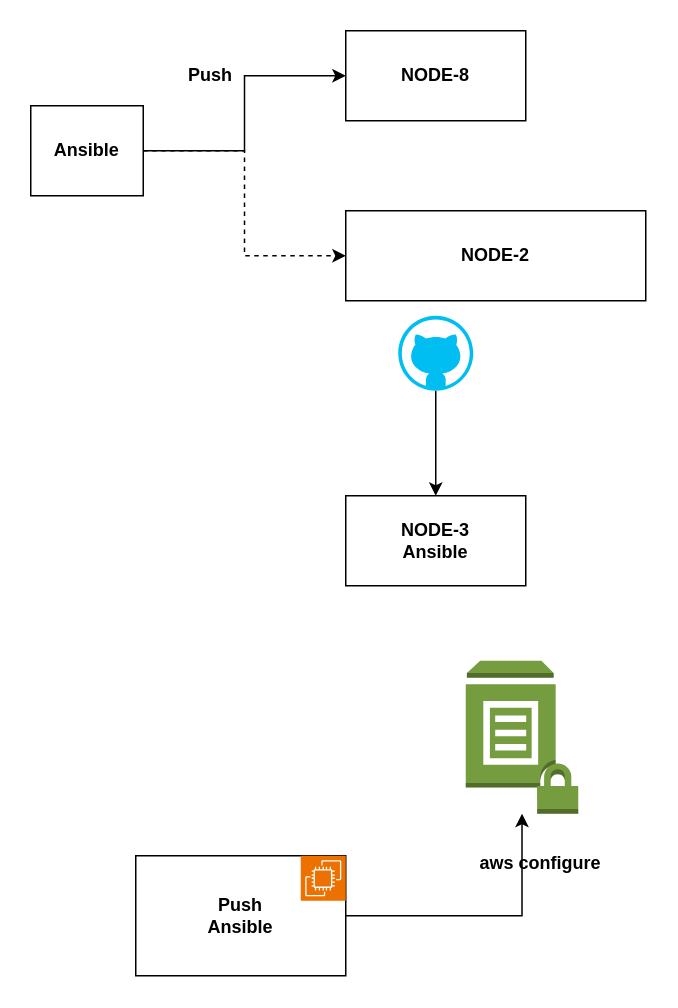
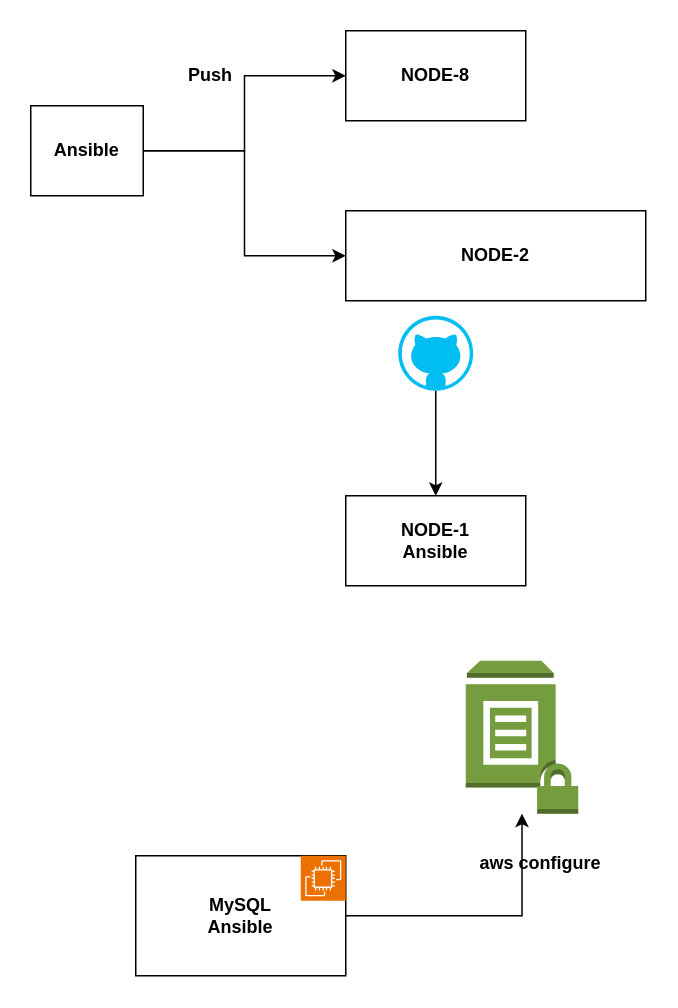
edge "Ansible" -> "NODE-2": style dashed -> solid
node "NODE-3 Ansible": label "NODE-3 Ansible" -> "NODE-1 Ansible"
node "Push Ansible": label "Push Ansible" -> "MySQL Ansible"
